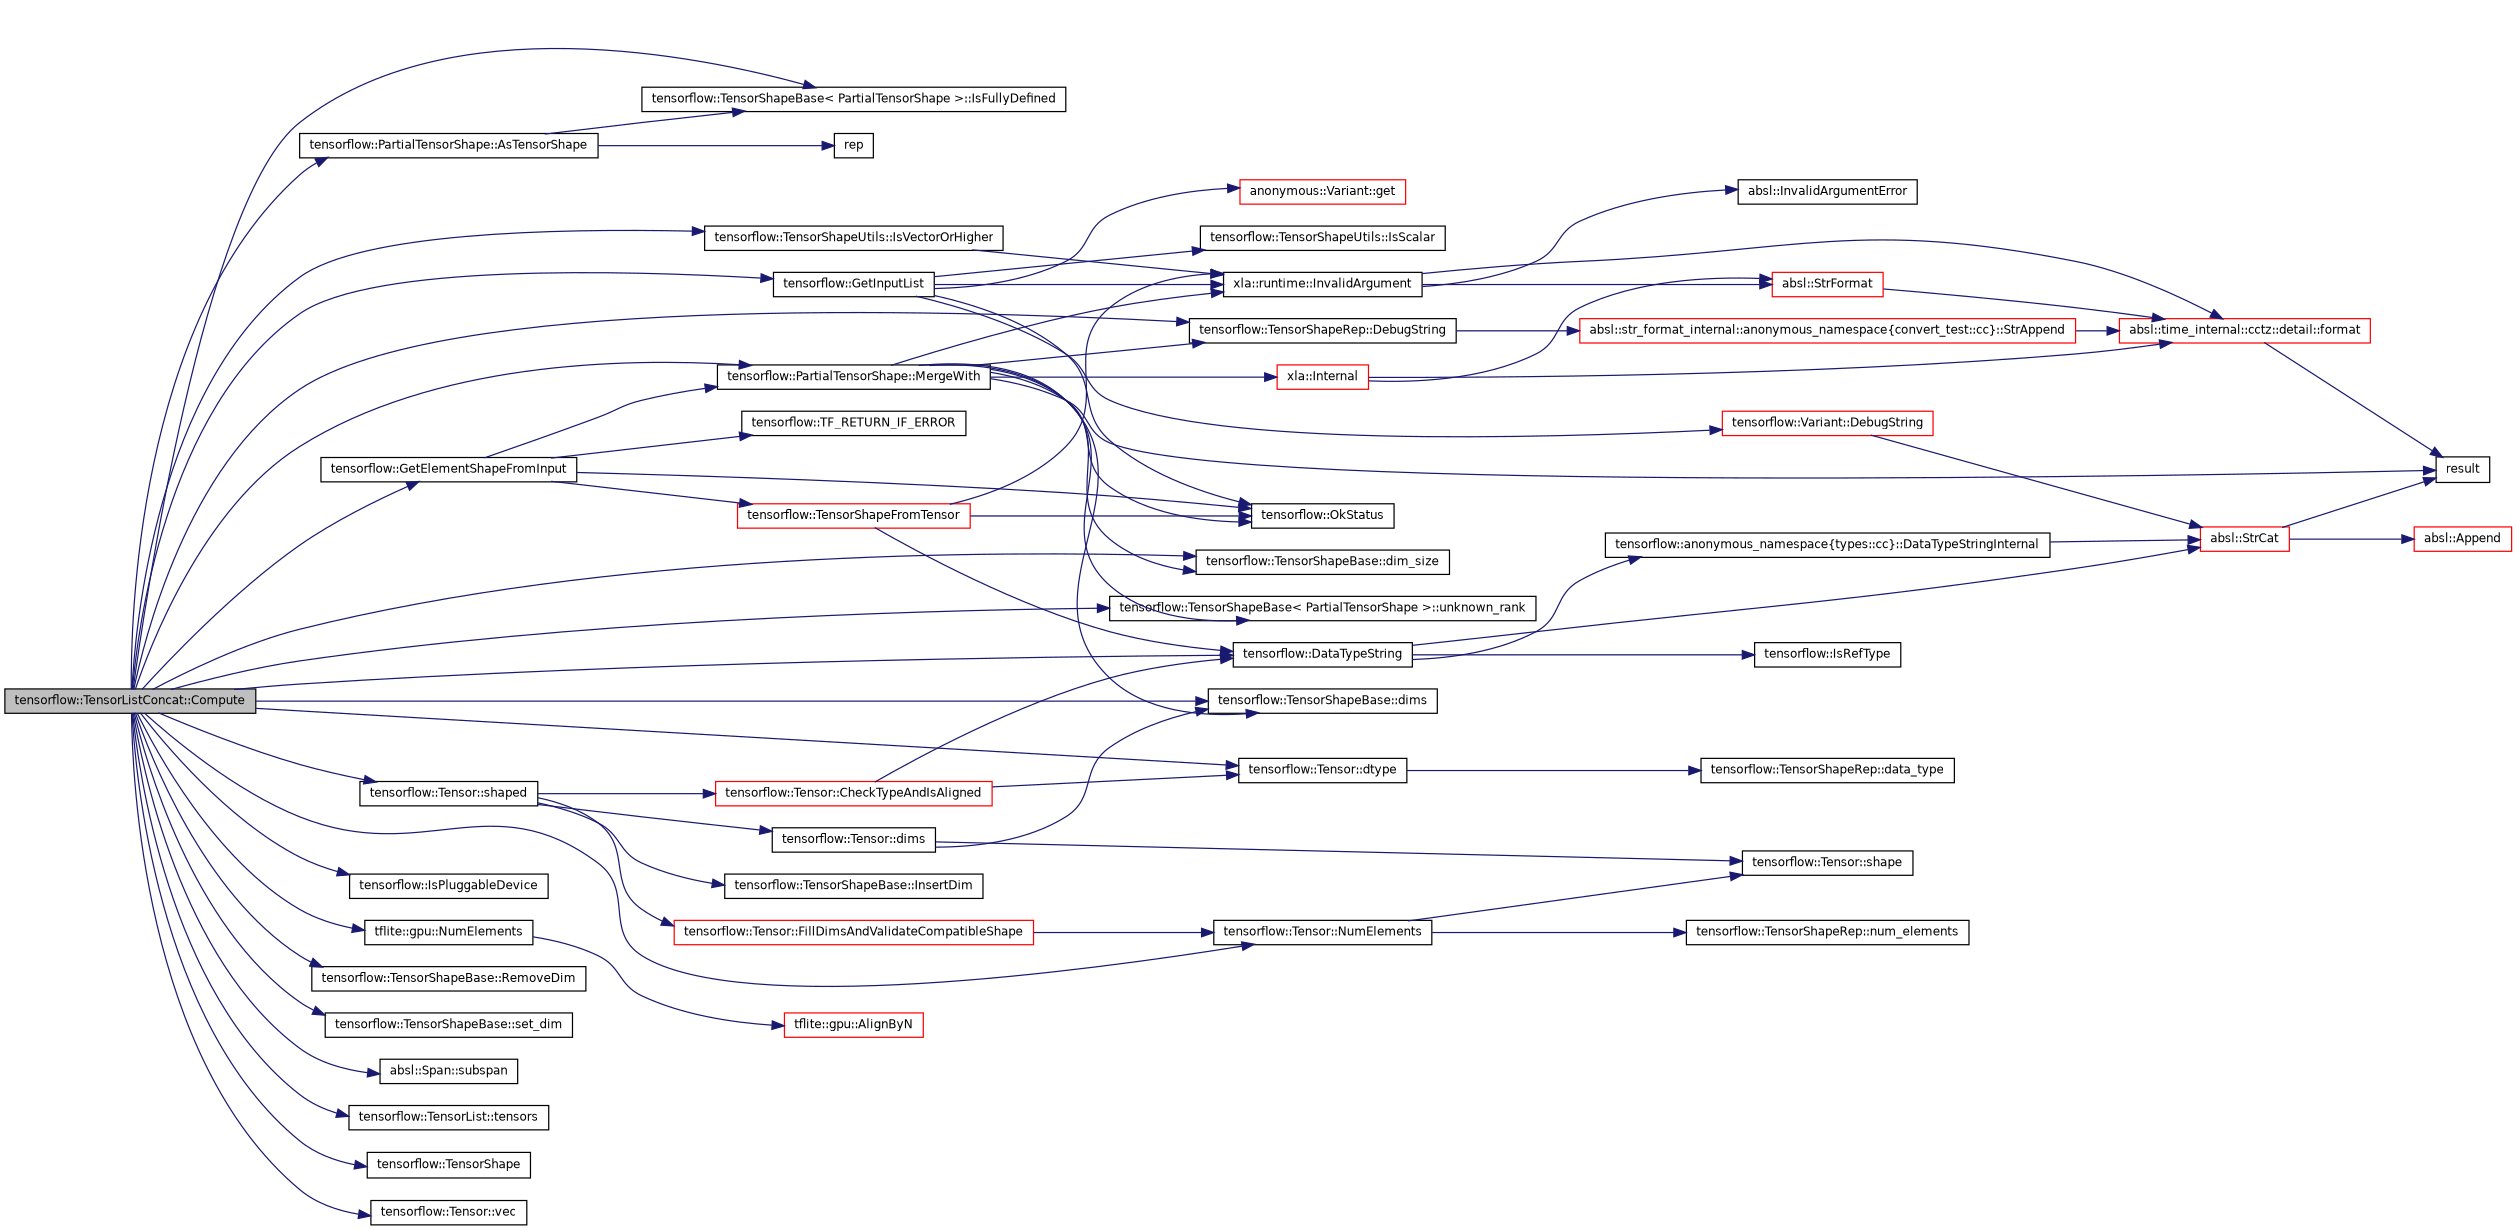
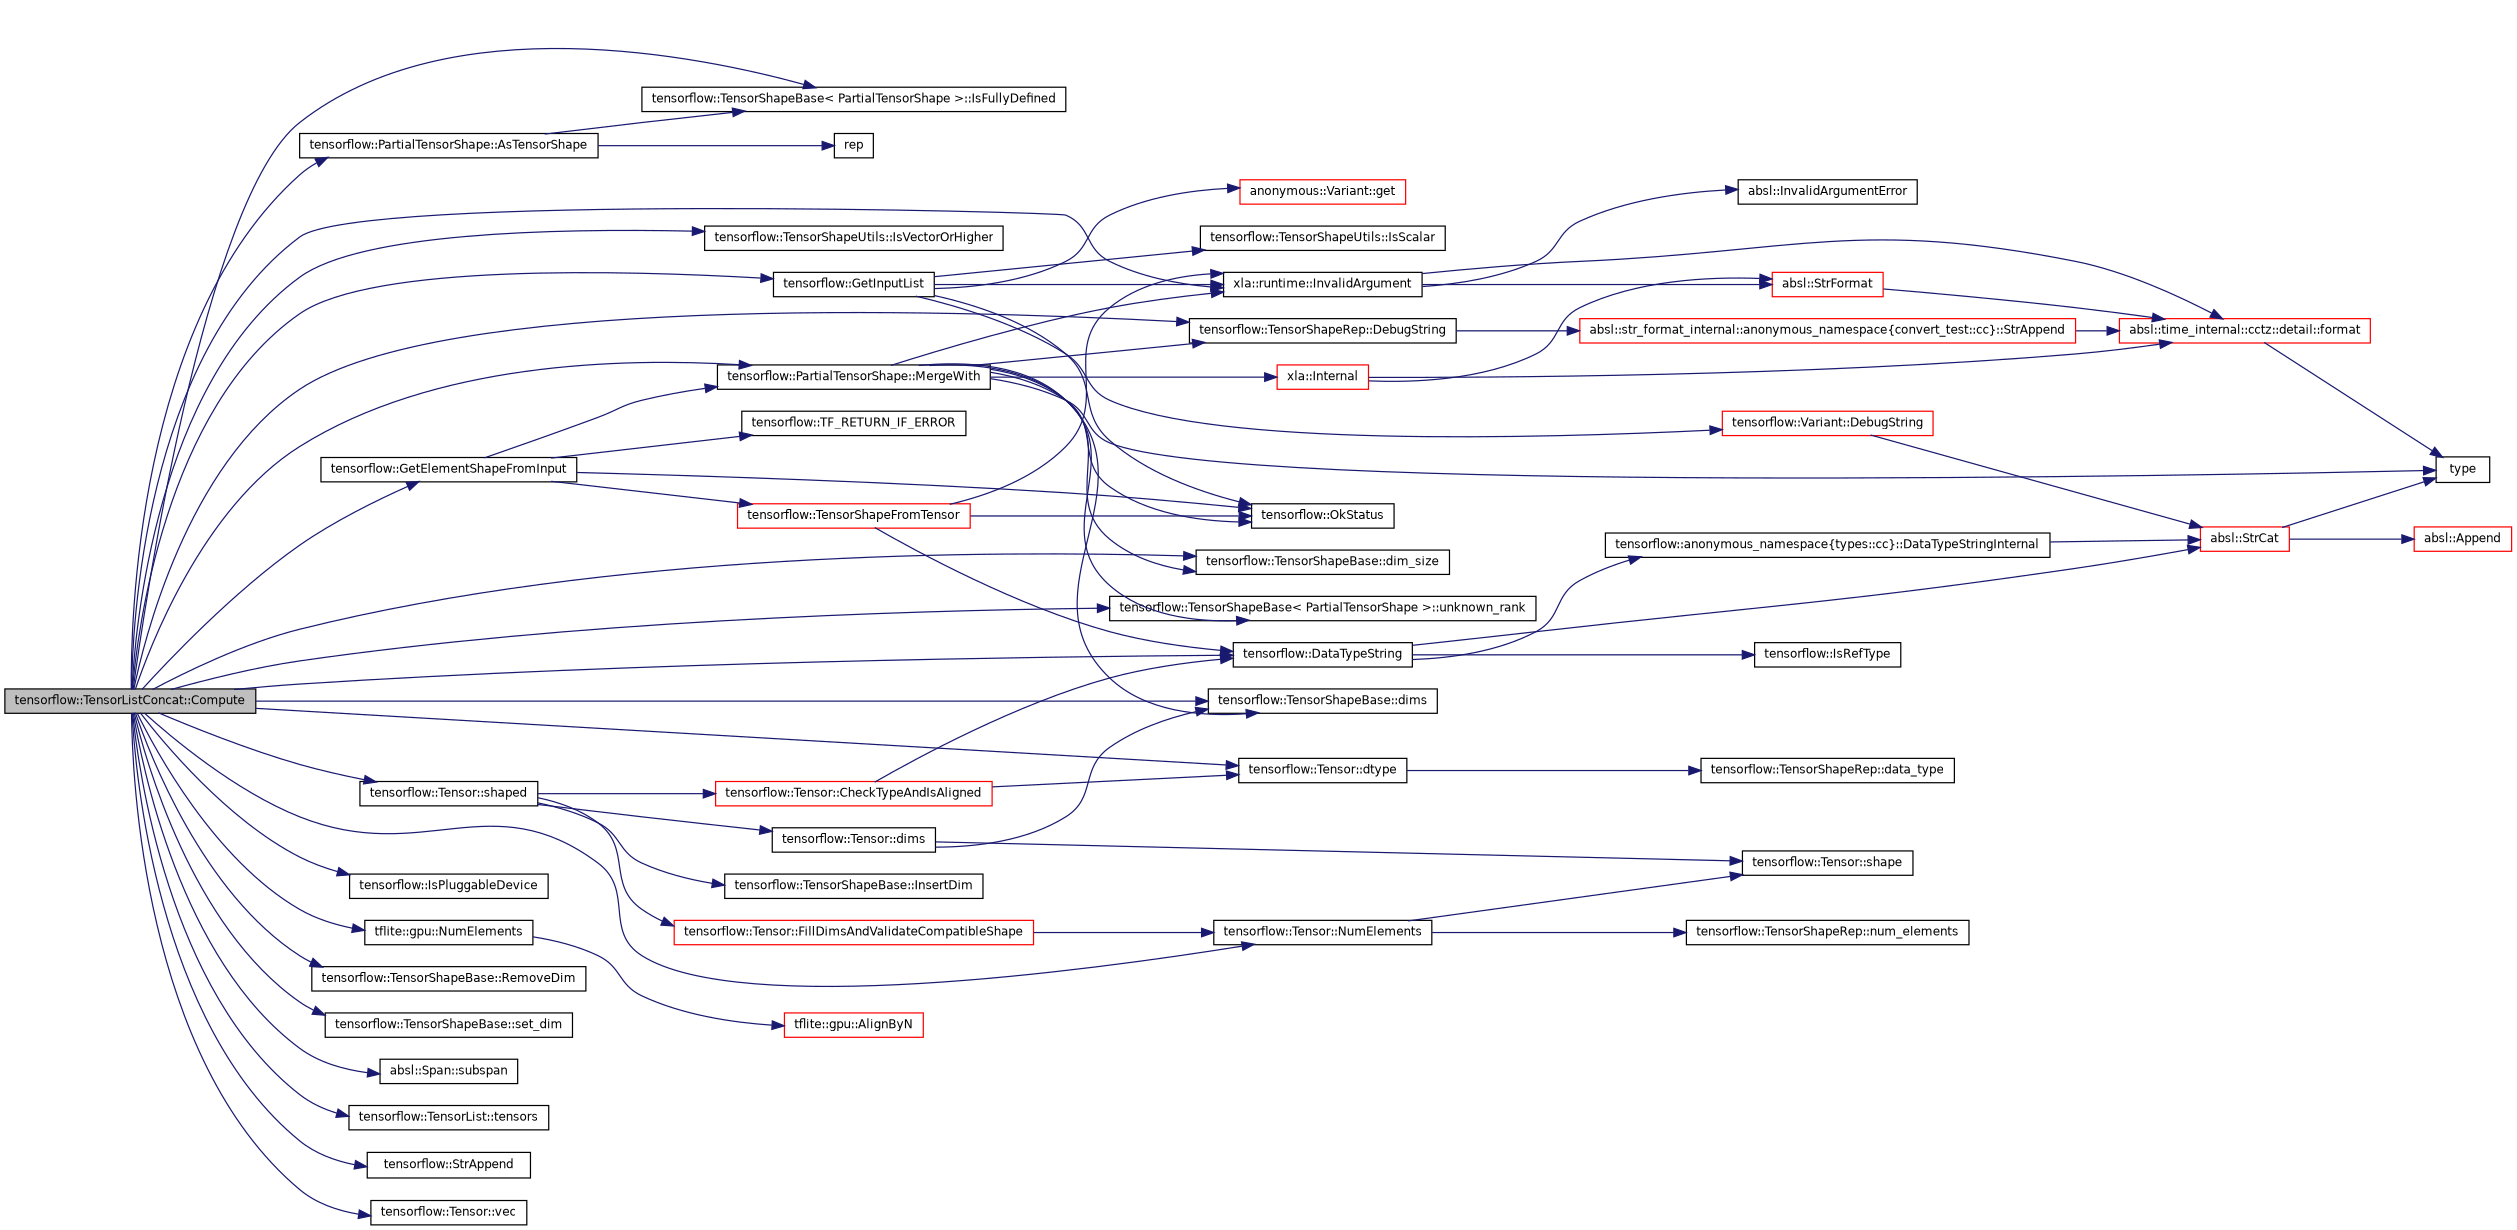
edge "tensorflow::TensorShapeUtils::IsVectorOrHigher" -> "xla::runtime::InvalidArgument": now "tensorflow::TensorListConcat::Compute" -> "xla::runtime::InvalidArgument"
node "result": label "result" -> "type"
node "tensorflow::TensorShape": label "tensorflow::TensorShape" -> "tensorflow::StrAppend"
